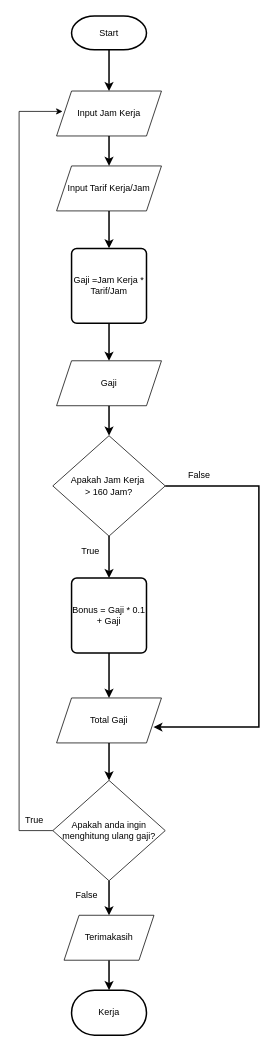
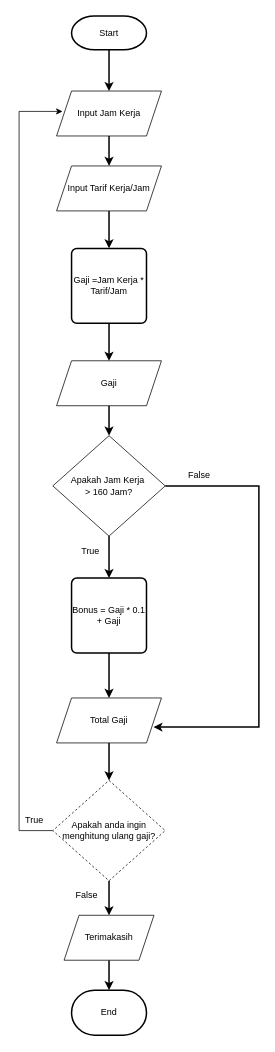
node "Apakah anda ingin menghitung ulang gaji?": style solid -> dashed
node "Kerja": label "Kerja" -> "End"
